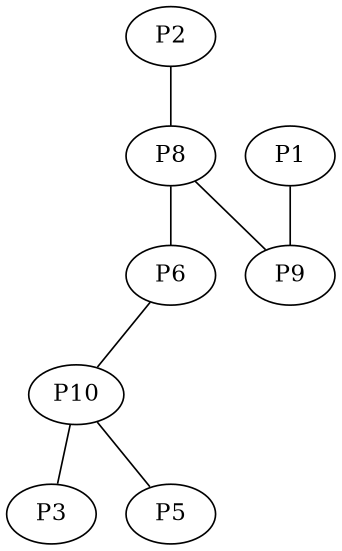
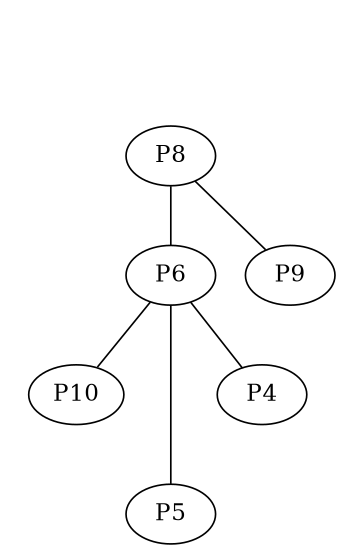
node "P2": removed
node "P1": removed
node "P4": added
edge "P10" -- "P5": now "P6" -- "P5"
node "P3": removed
